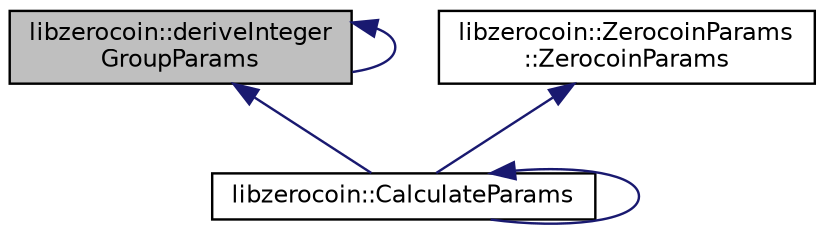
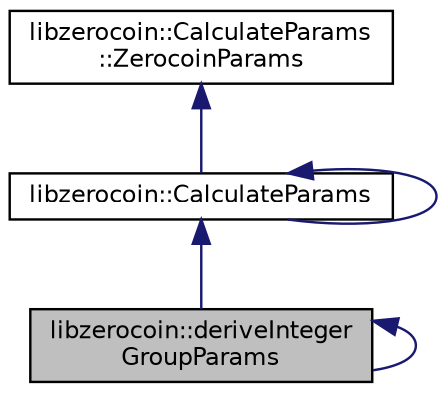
node "libzerocoin::ZerocoinParams ::ZerocoinParams": label "libzerocoin::ZerocoinParams ::ZerocoinParams" -> "libzerocoin::CalculateParams ::ZerocoinParams"
edge "libzerocoin::CalculateParams" -> "libzerocoin::deriveInteger GroupParams": reversed
